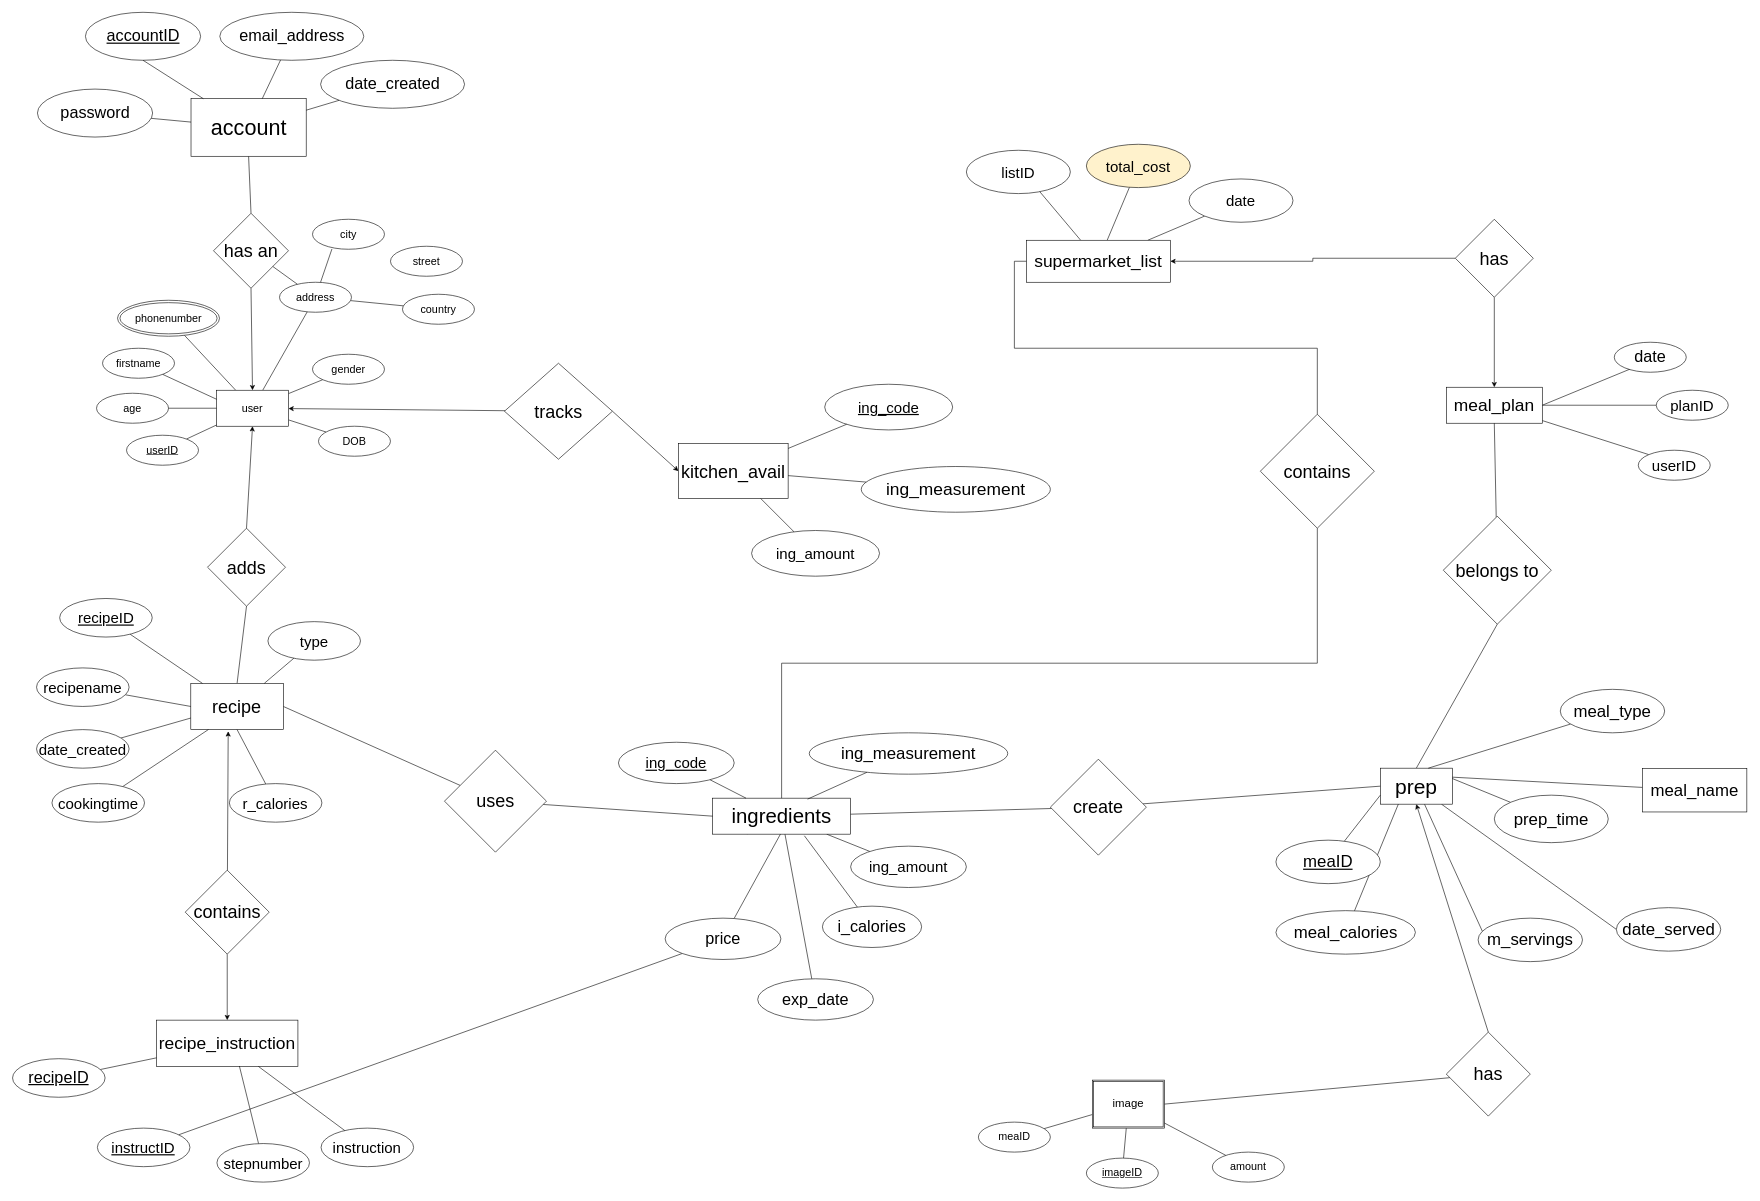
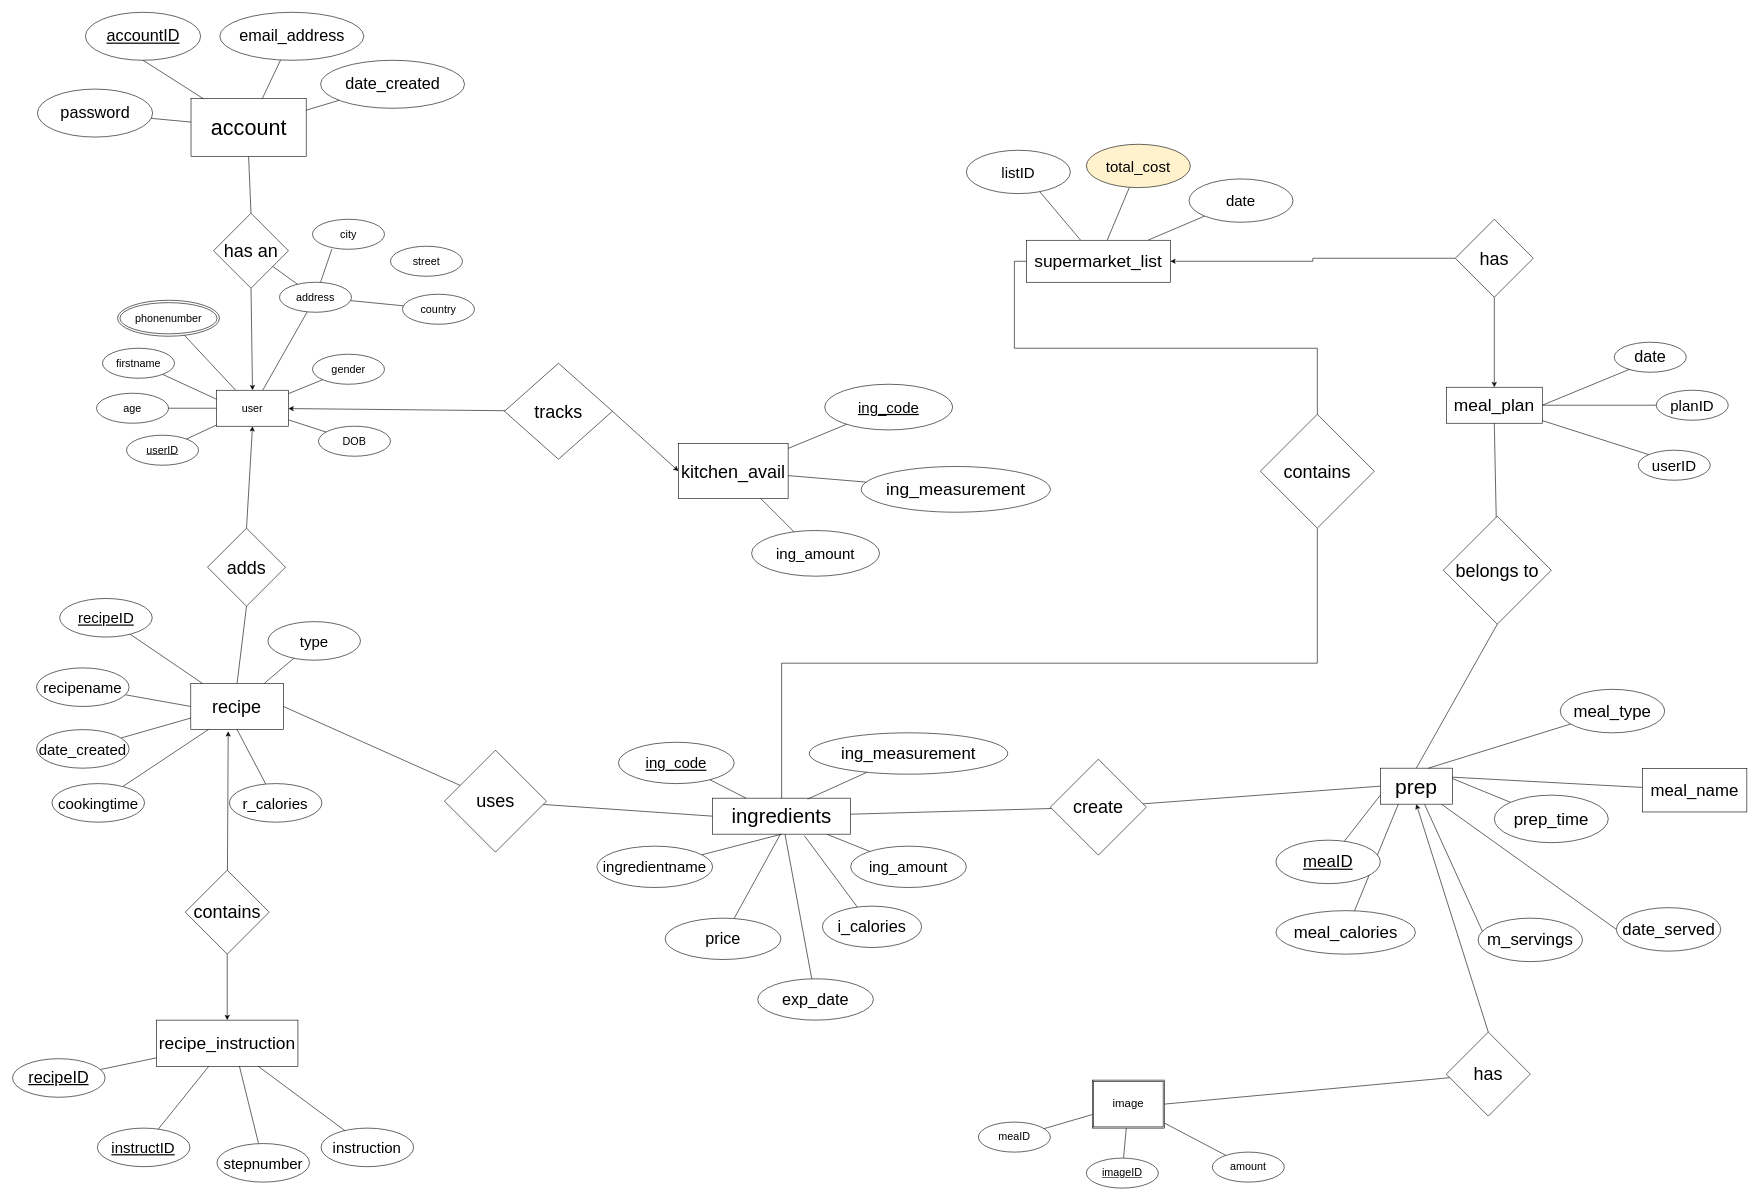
edge "ingredients" -- "ingredientname": added
node "ingredientname": added
edge "price" -- "instructID": now "recipe_instruction" -- "instructID"
